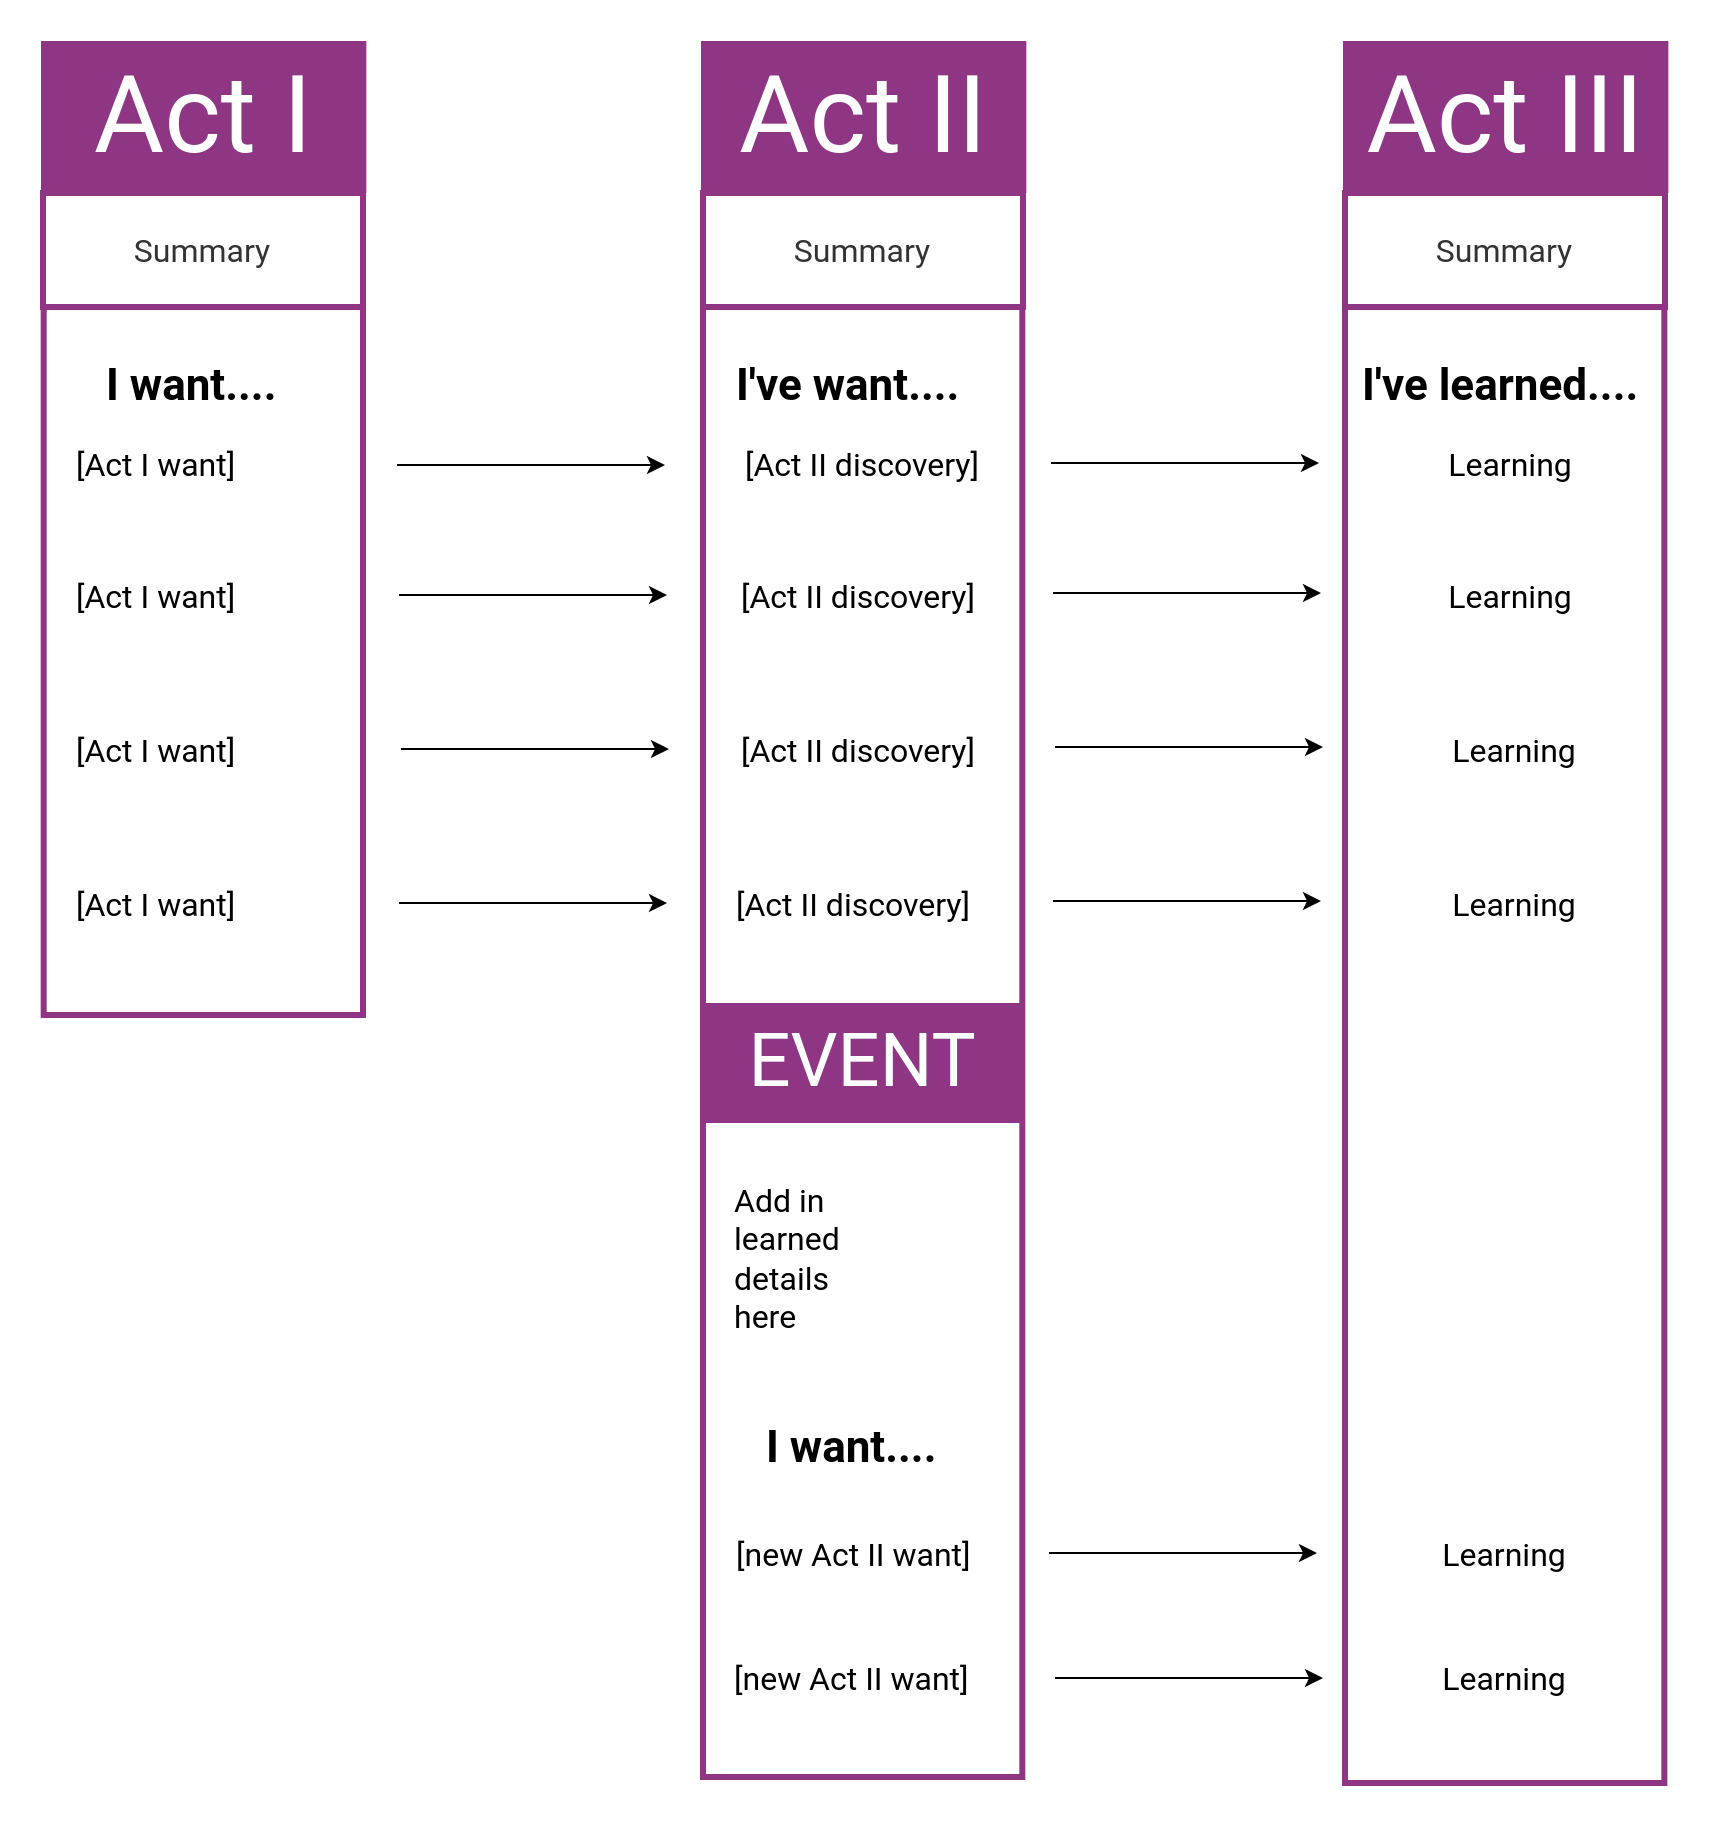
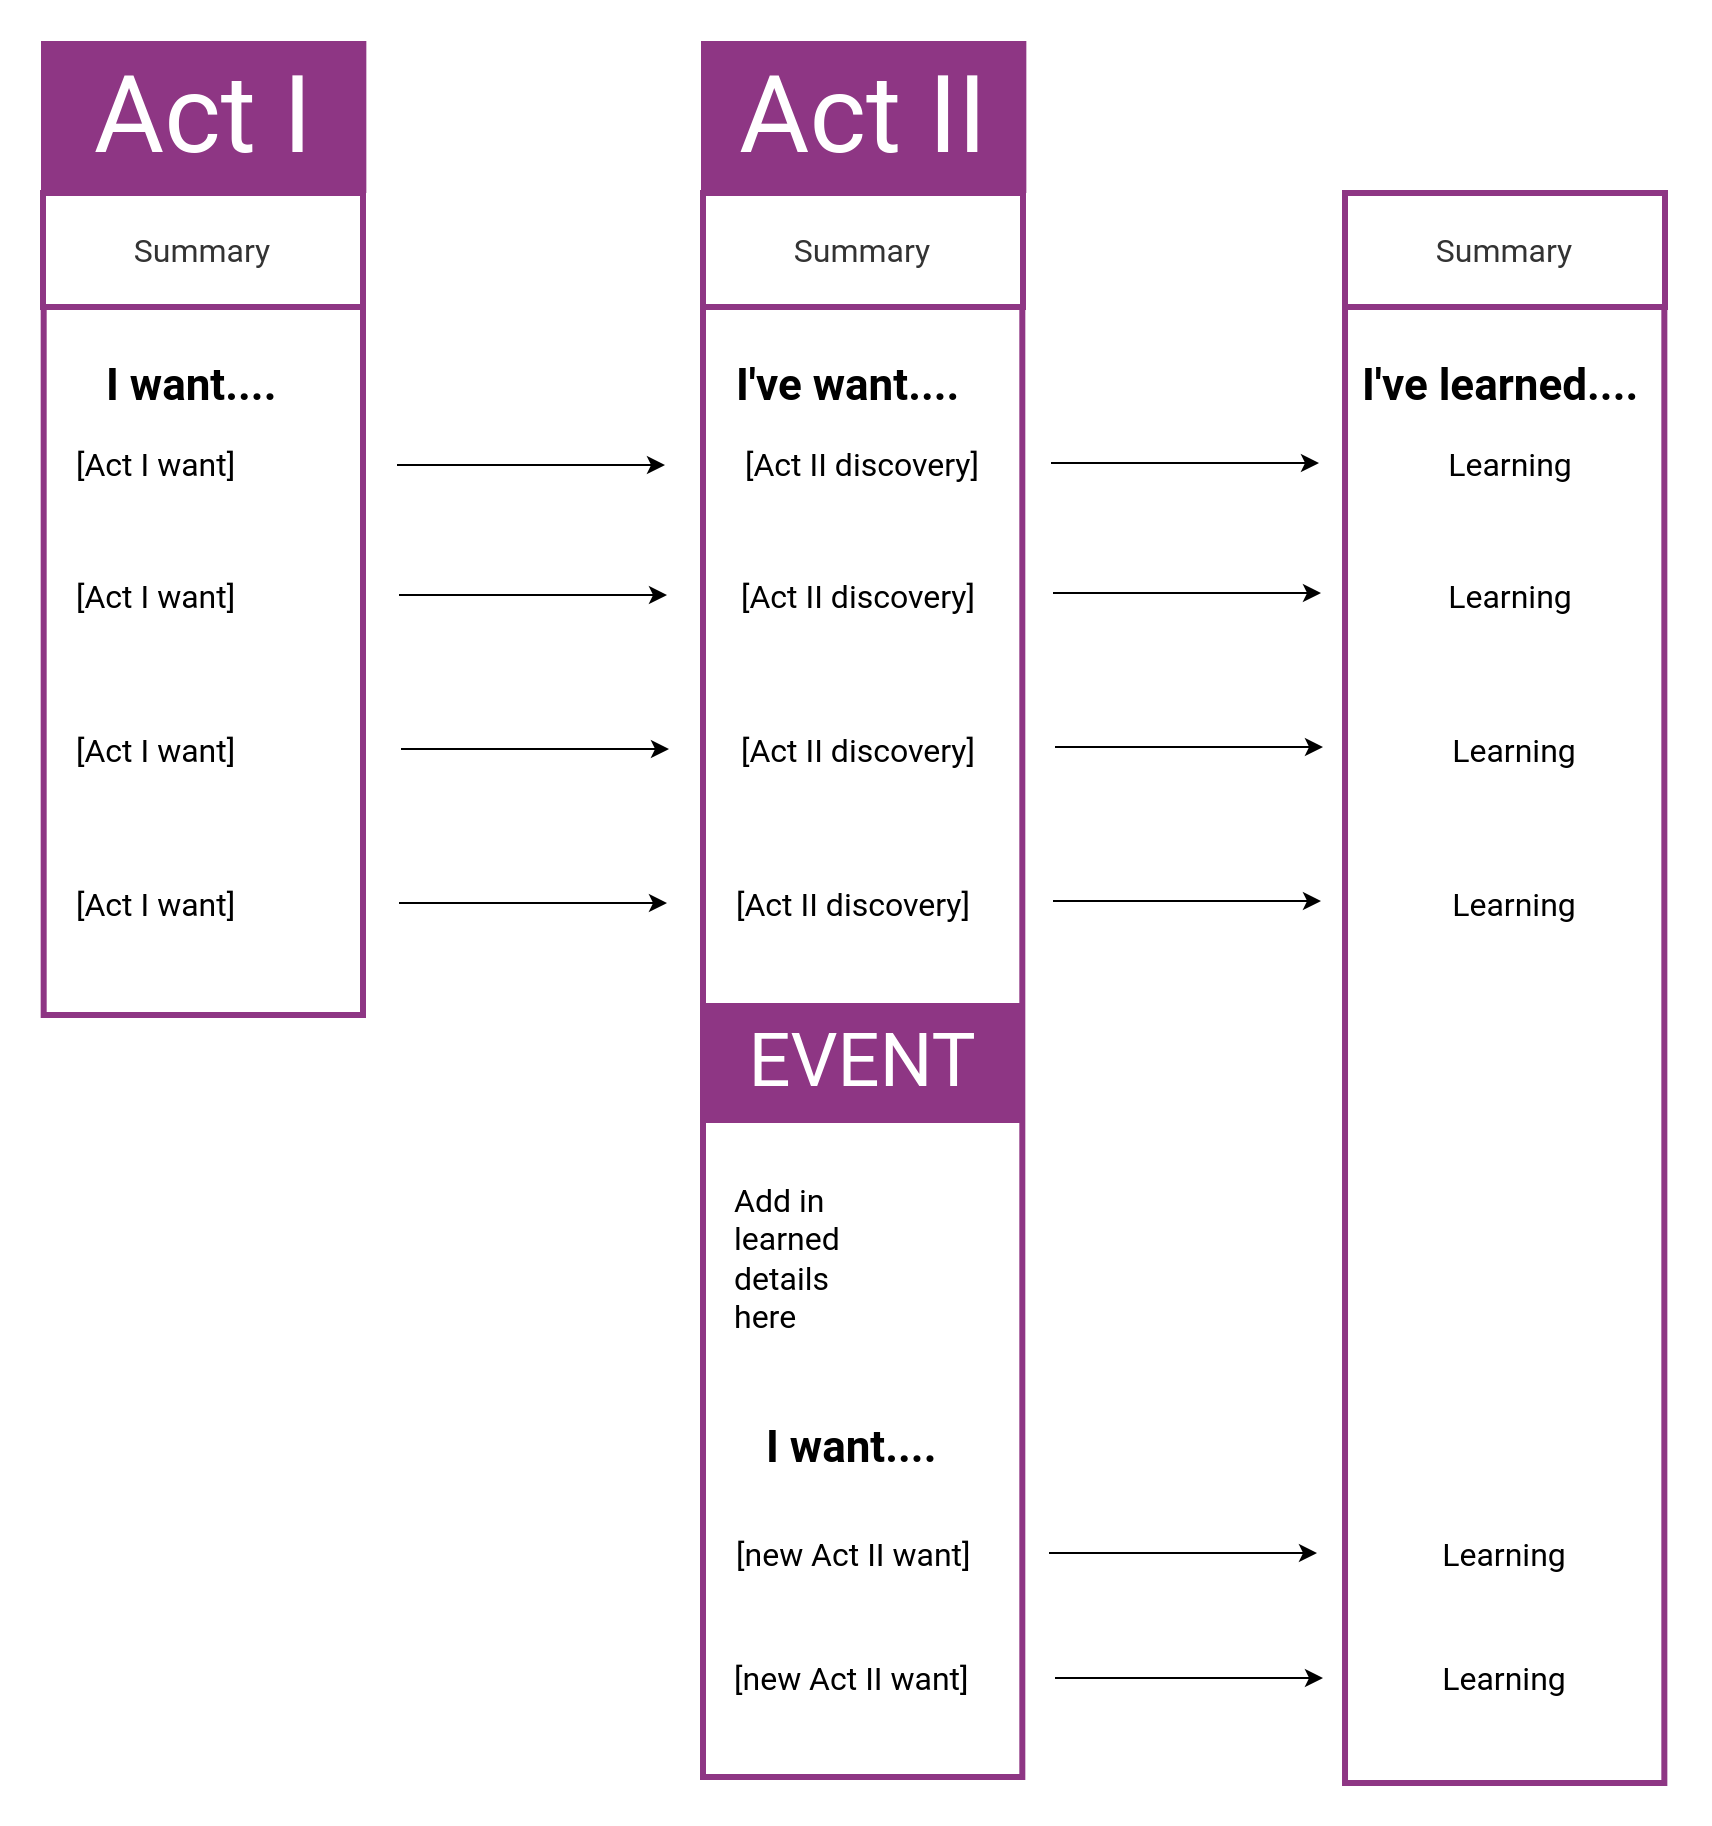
node "Act III": removed
